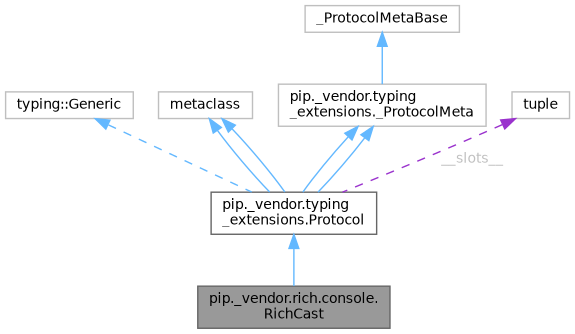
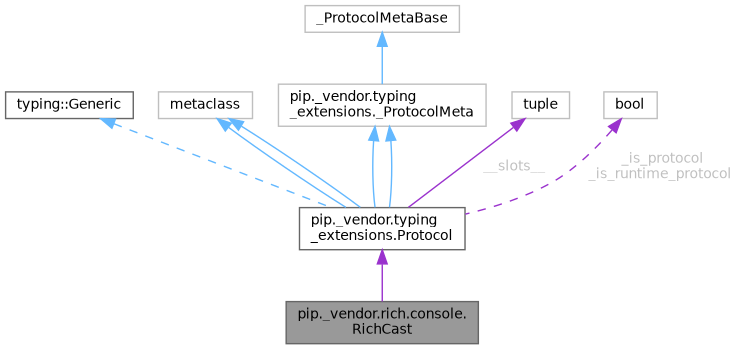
node "typing::Generic": color grey75 -> gray40
node "bool": added
edge "pip._vendor.typing _extensions.Protocol" -> "tuple": style dashed -> solid
edge "pip._vendor.rich.console. RichCast" -> "pip._vendor.typing _extensions.Protocol": color steelblue1 -> darkorchid3
